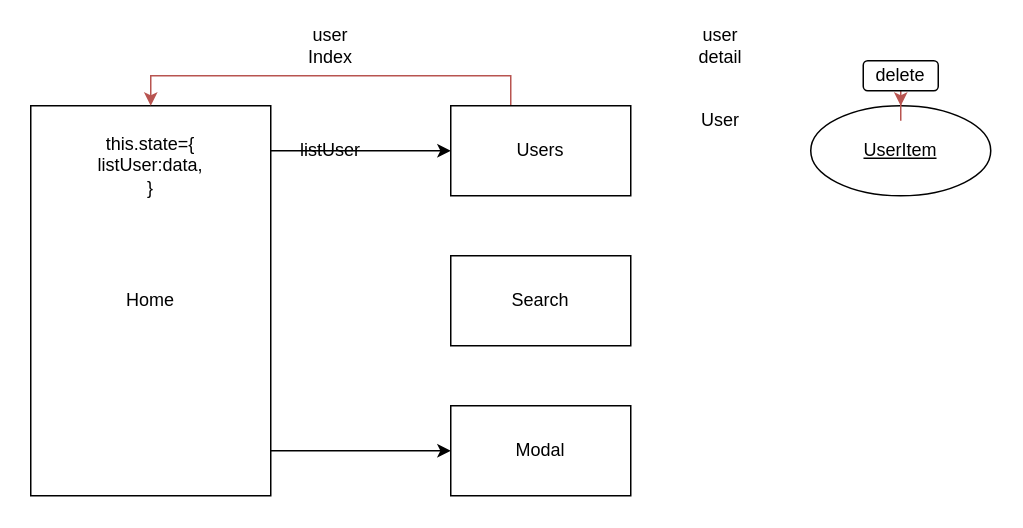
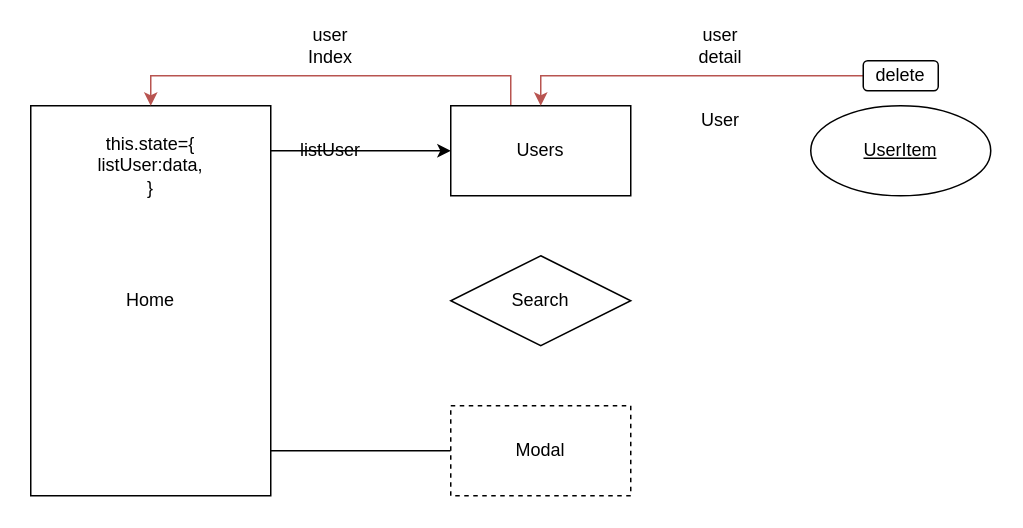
edge "delete" -> "UserItem": now "delete" -> "Users"
node "Search": shape rectangle -> diamond
edge "Home" -> "Modal": arrowhead classic -> none
node "Modal": style solid -> dashed
